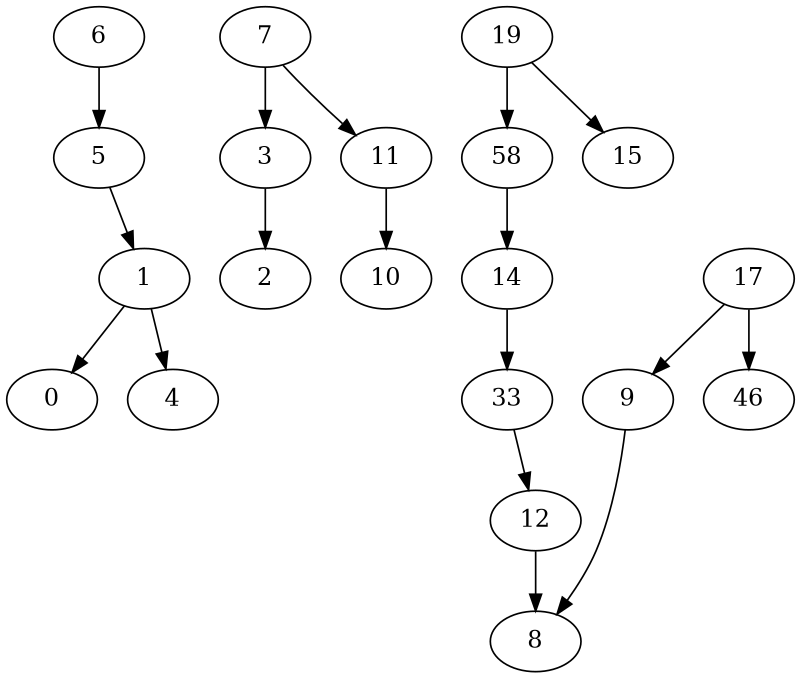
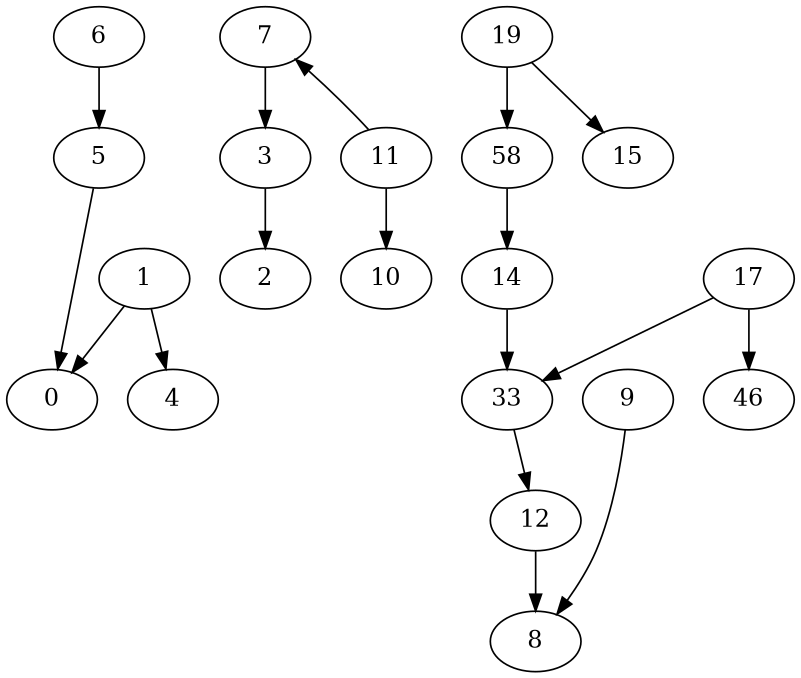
edge "7" -> "11": reversed
edge "5" -> "1": now "5" -> "0"
edge "17" -> "9": now "17" -> "33"
